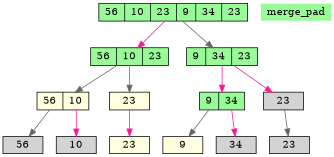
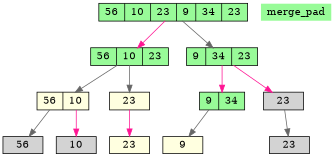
node "34": removed
